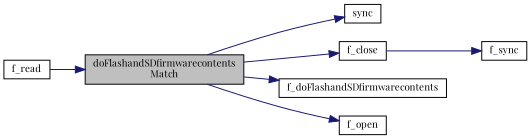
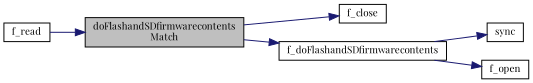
edge "doFlashandSDfirmwarecontents Match" -> "sync": now "f_doFlashandSDfirmwarecontents" -> "sync"
node "f_sync": removed
edge "doFlashandSDfirmwarecontents Match" -> "f_open": now "f_doFlashandSDfirmwarecontents" -> "f_open"
